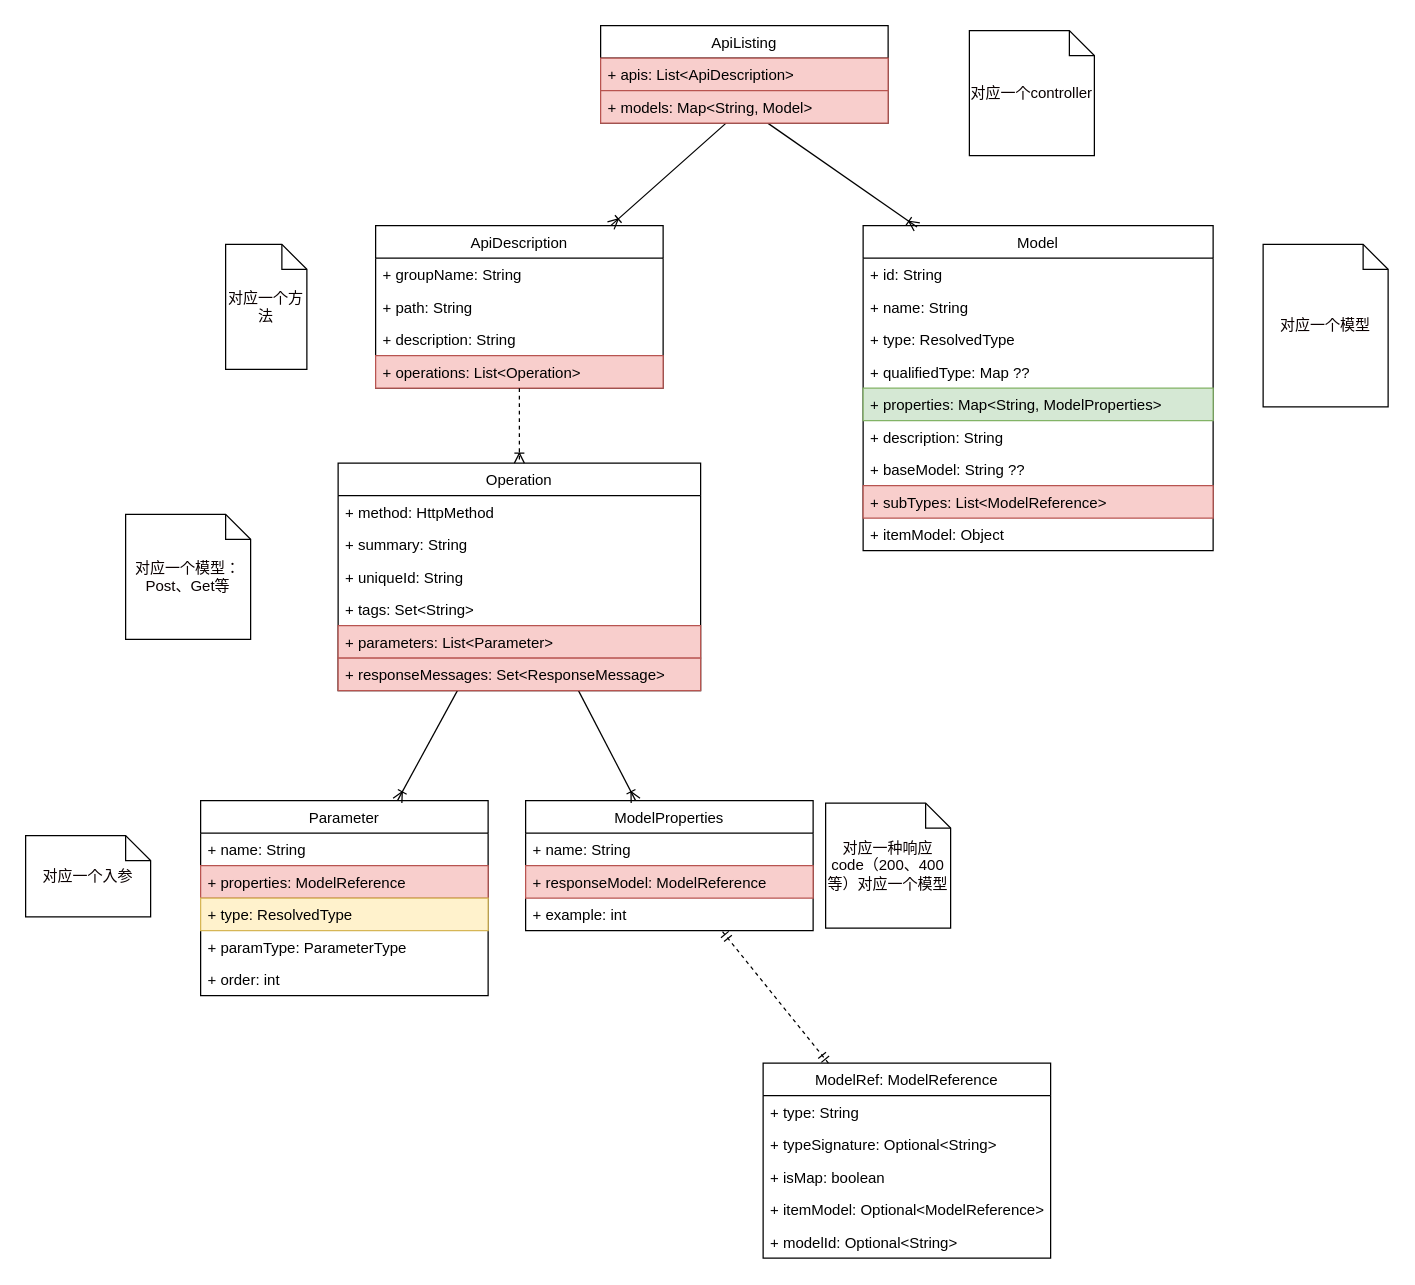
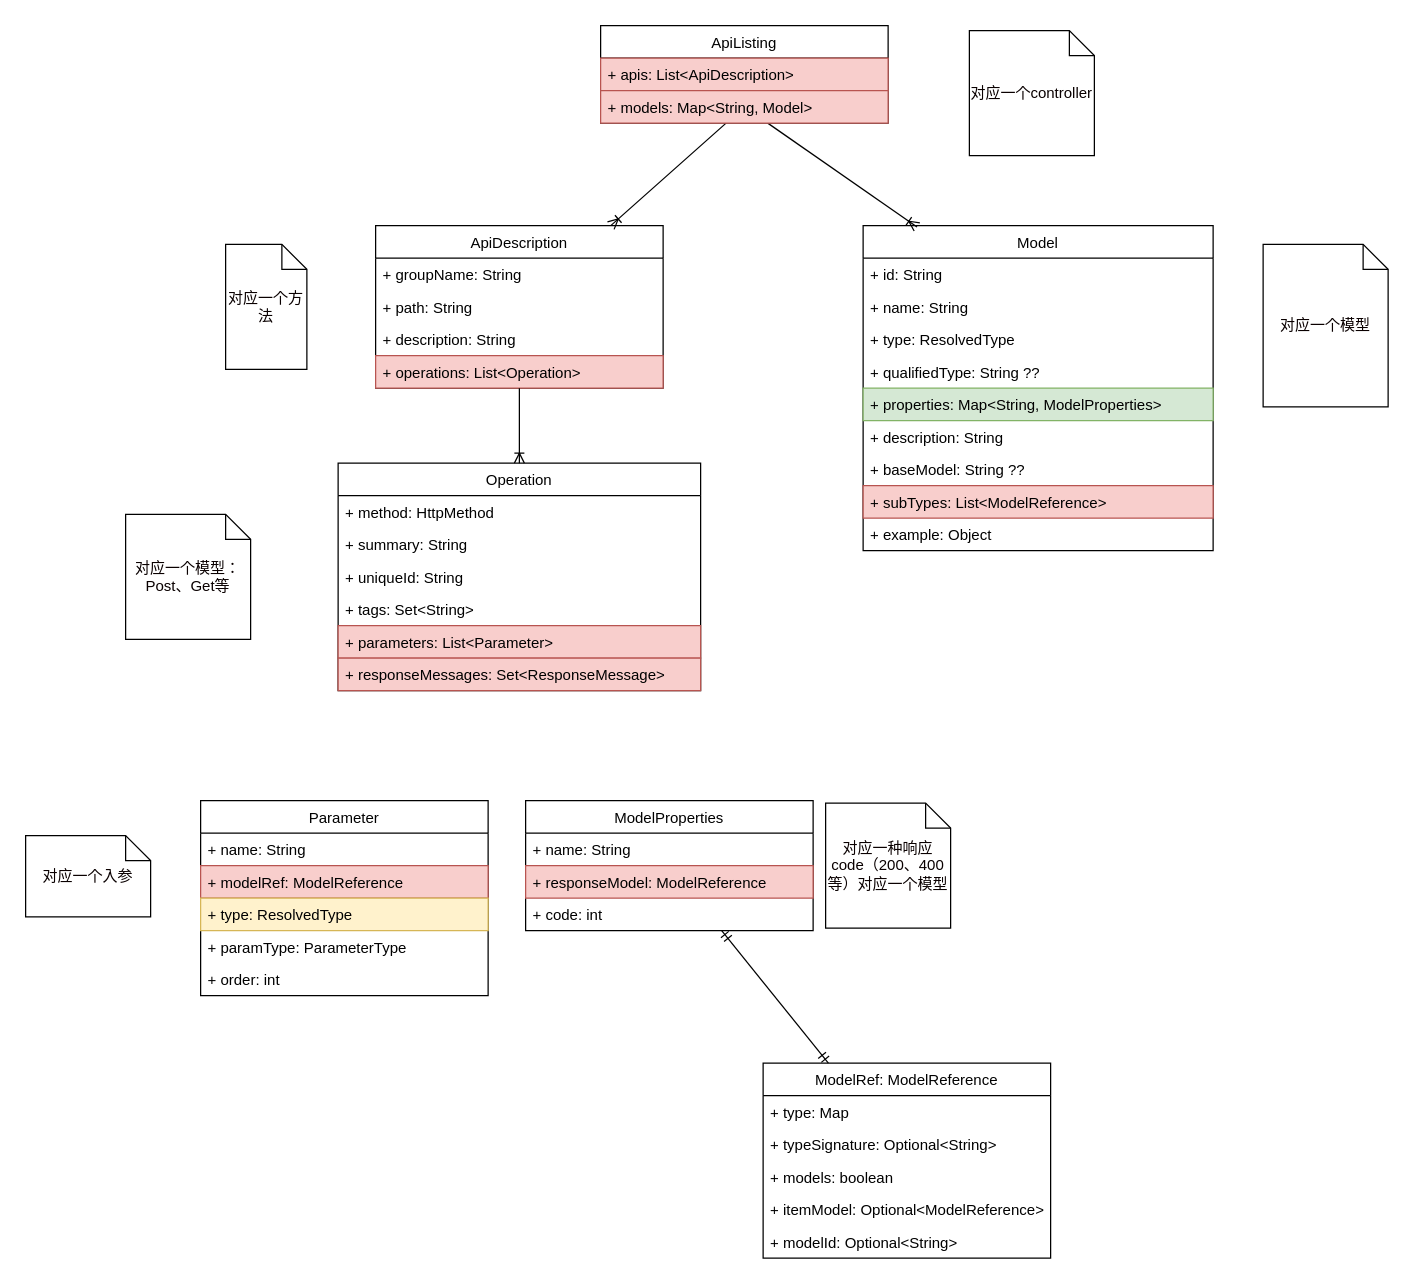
node "+ qualifiedType: Map ??": label "+ qualifiedType: Map ??" -> "+ qualifiedType: String ??"
edge "ApiDescription" -> "Operation": style dashed -> solid
node "+ itemModel: Object": label "+ itemModel: Object" -> "+ example: Object"
edge "Operation" -> "Parameter": removed
edge "Operation" -> "ModelProperties": removed
node "+ properties: ModelReference": label "+ properties: ModelReference" -> "+ modelRef: ModelReference"
node "+ example: int": label "+ example: int" -> "+ code: int"
edge "ModelProperties" -- "ModelRef: ModelReference": style dashed -> solid
node "+ type: String": label "+ type: String" -> "+ type: Map"
node "+ isMap: boolean": label "+ isMap: boolean" -> "+ models: boolean"
